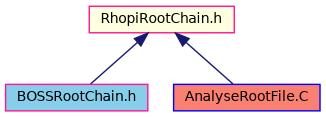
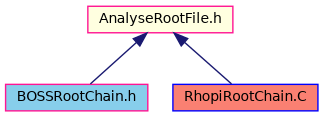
node "RhopiRootChain.h": label "RhopiRootChain.h" -> "AnalyseRootFile.h"
node "AnalyseRootFile.C": label "AnalyseRootFile.C" -> "RhopiRootChain.C"
